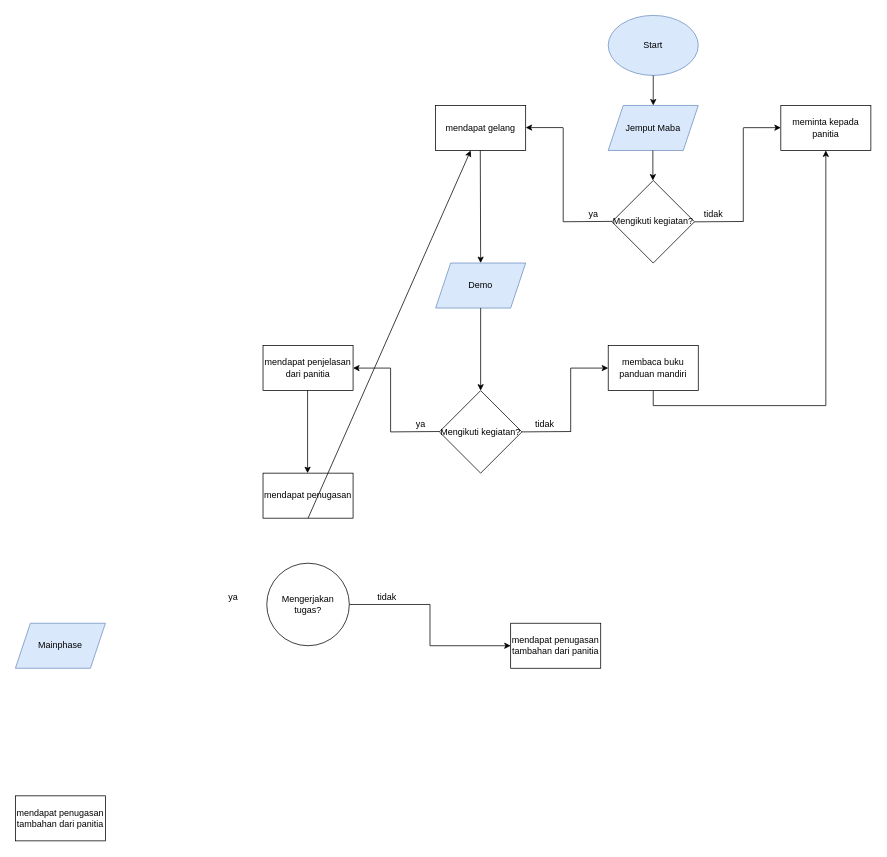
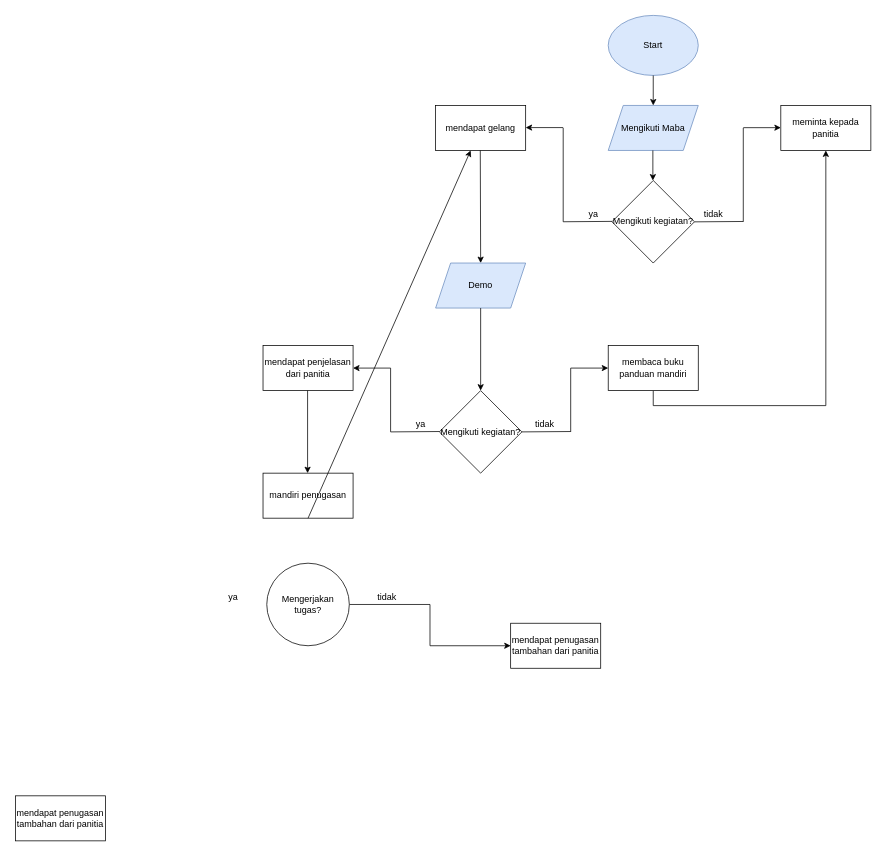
node "Jemput Maba": label "Jemput Maba" -> "Mengikuti Maba"
node "mendapat penugasan": label "mendapat penugasan" -> "mandiri penugasan"
node "Mainphase": removed
